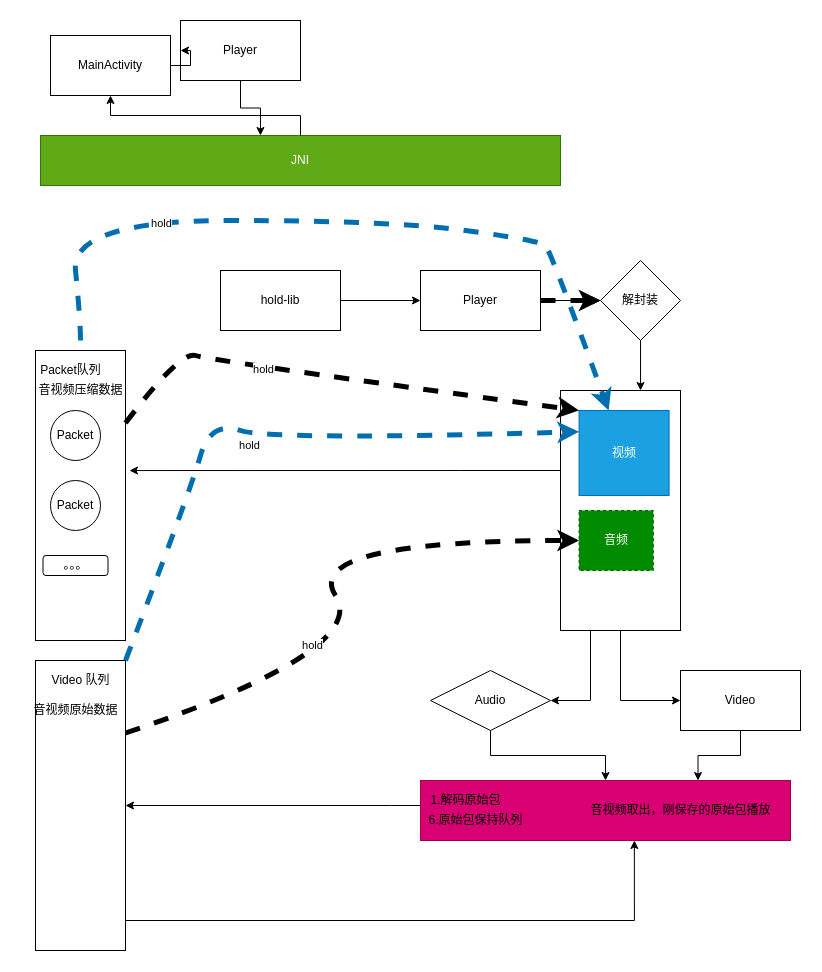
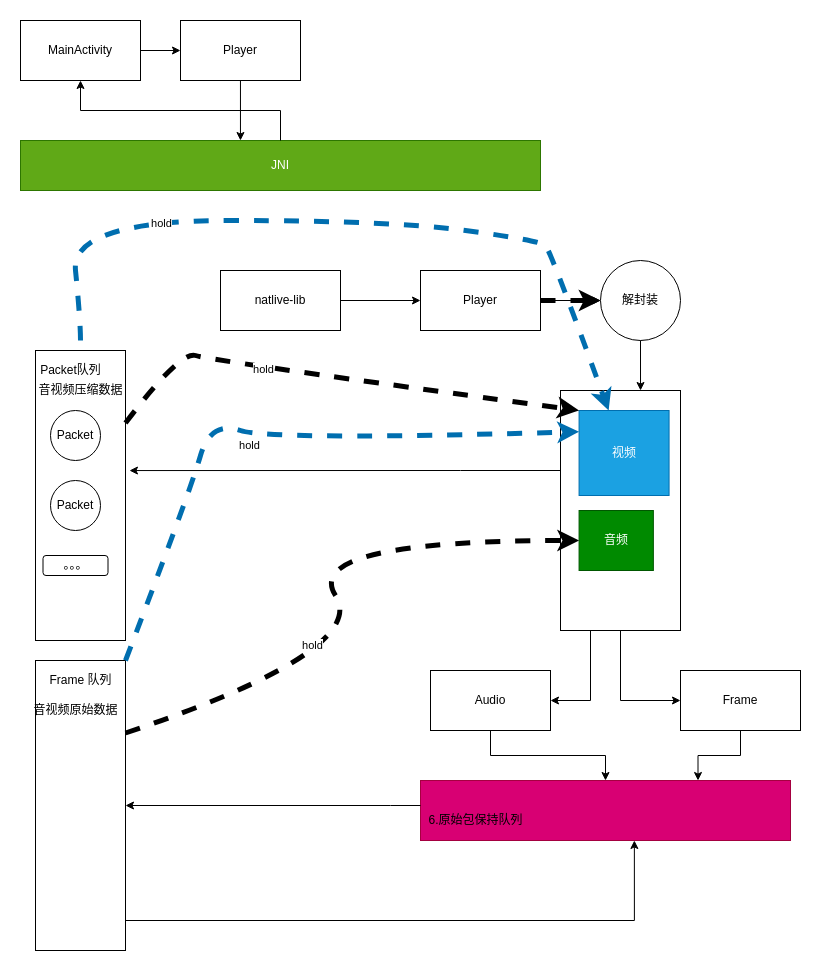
node "MainActivity": moved (111, 66) -> (81, 51)
node "JNI": moved (301, 161) -> (281, 166)
node "hold-lib": label "hold-lib" -> "natlive-lib"
node "解封装": shape diamond -> ellipse
node "音频": style dashed -> solid
node "Video 队列": label "Video 队列" -> "Frame 队列"
node "Audio": shape diamond -> rectangle
node "Video": label "Video" -> "Frame"
node "1.解码原始包": removed
node "音视频取出，刚保存的原始包播放": removed
